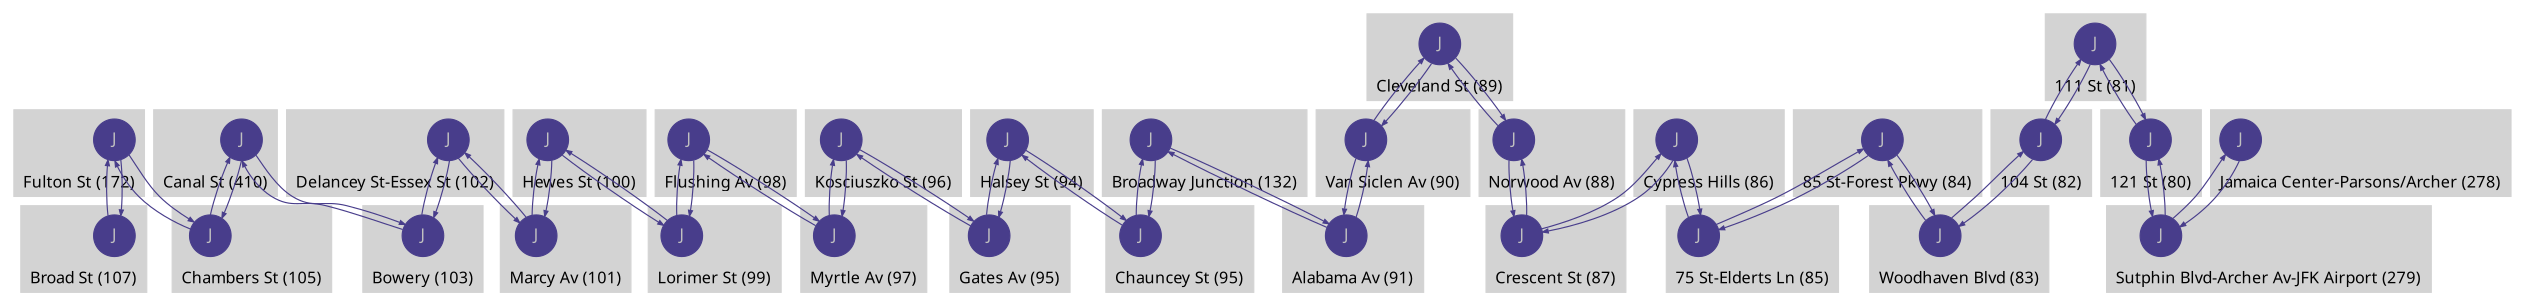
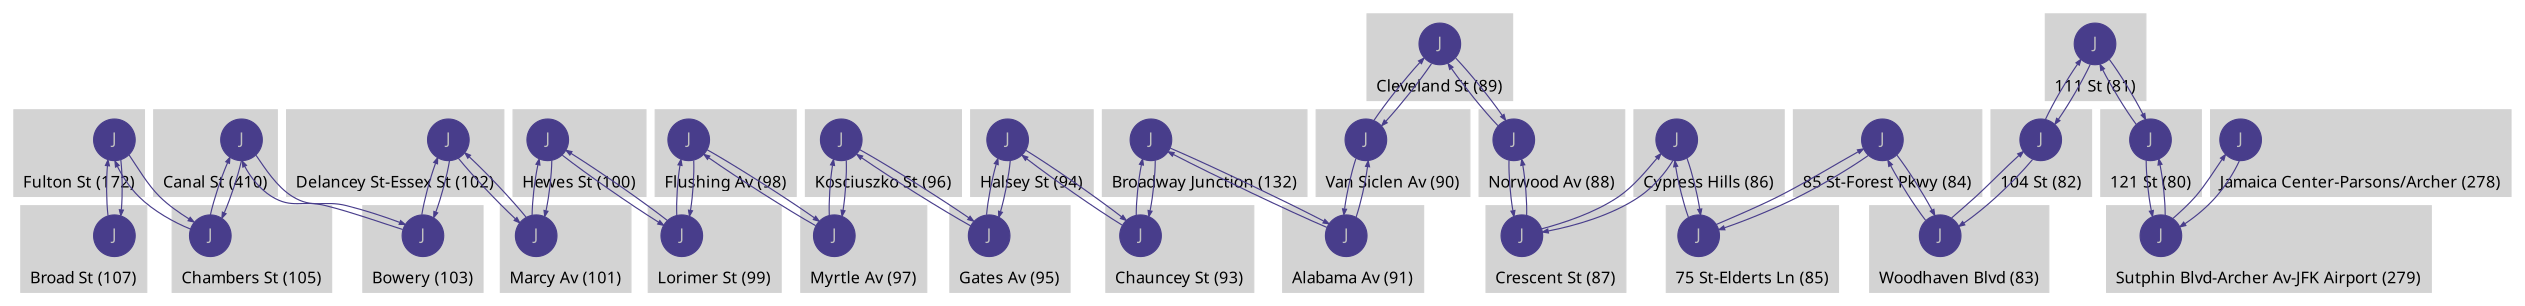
cluster "Chauncey St (95)": label "Chauncey St (95)" -> "Chauncey St (93)"
